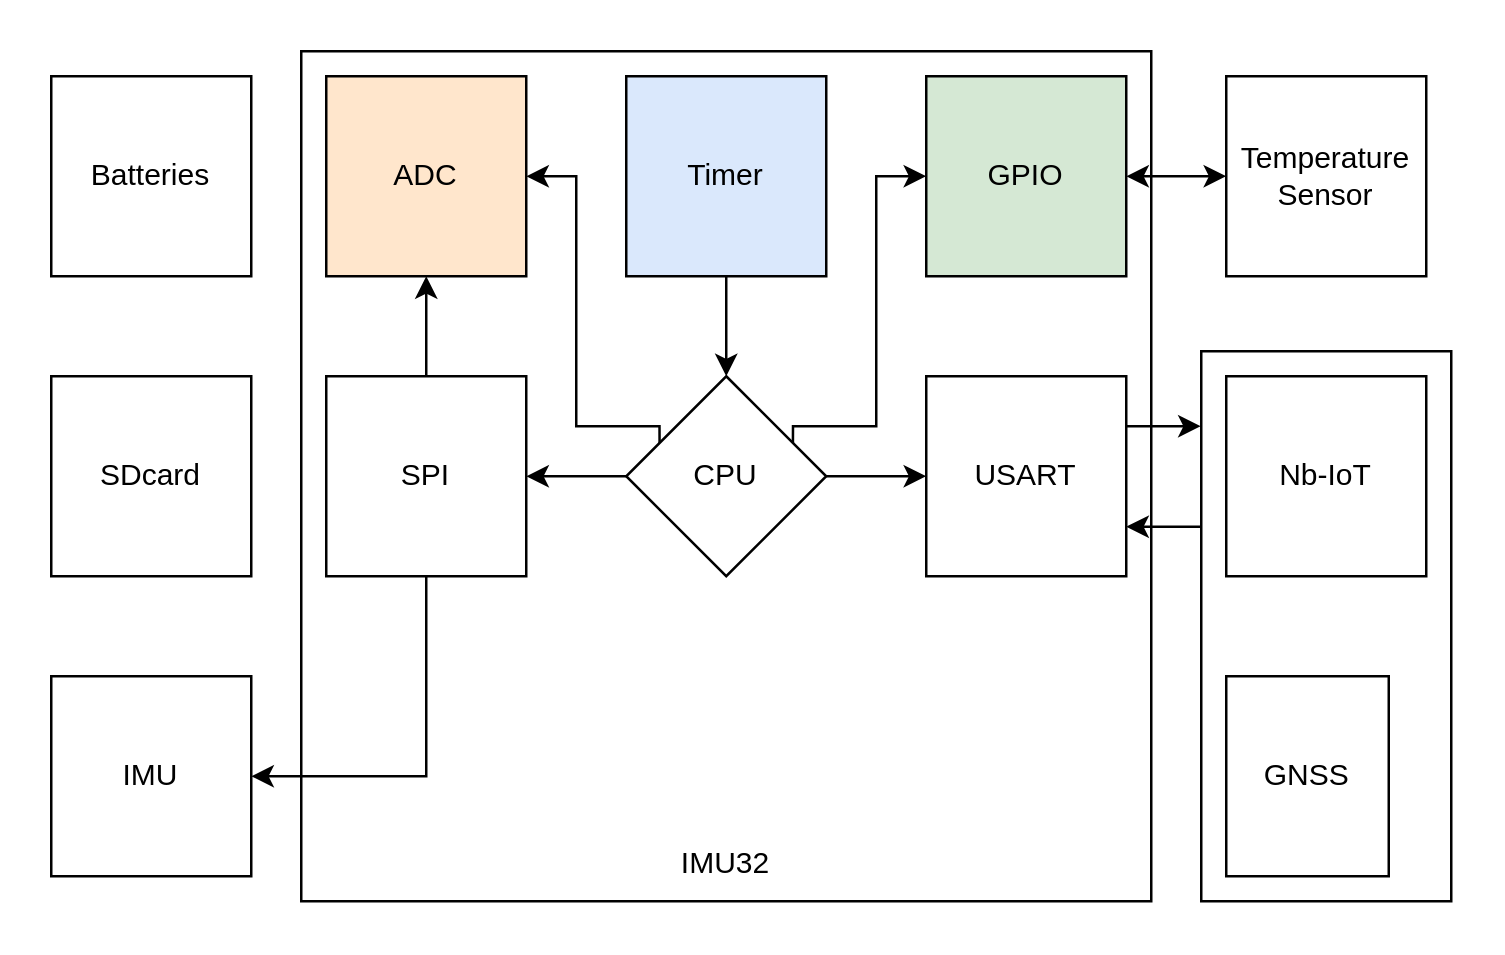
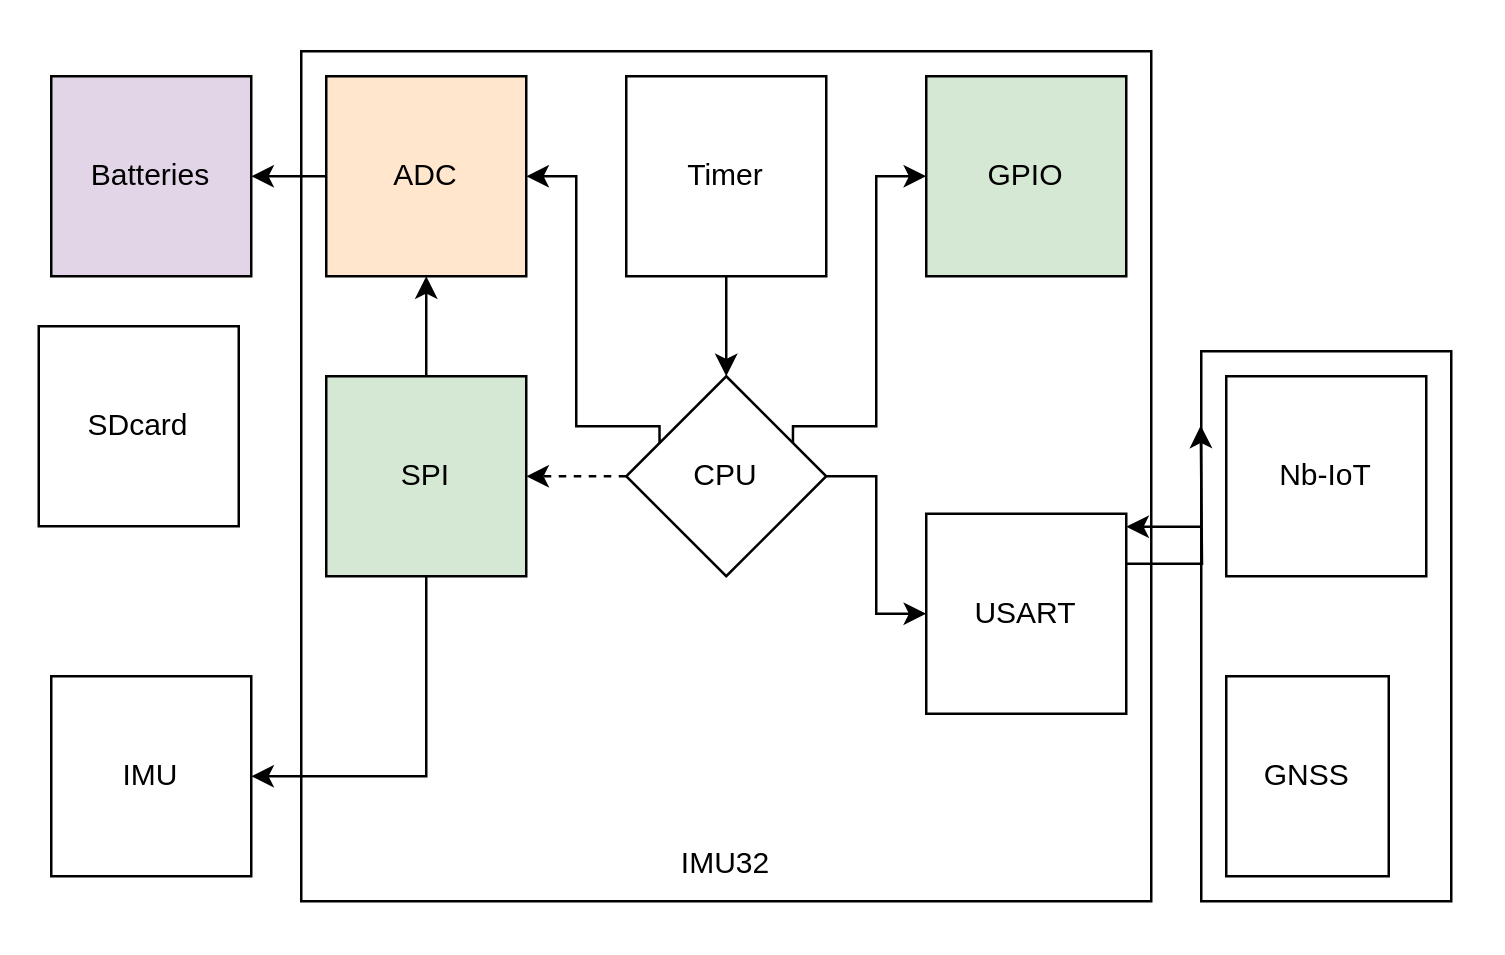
node "Batteries": fillcolor #ffffff -> #e1d5e7
edge "ADC" -> "Batteries": added
node "Timer": fillcolor #dae8fc -> #ffffff
edge "GPIO" -- "Temperature Sensor": removed
node "Temperature Sensor": removed
node "SDcard": moved (151, 476) -> (139, 426)
node "SPI": fillcolor #ffffff -> #d5e8d4
edge "CPU" -> "SPI": style solid -> dashed
node "USART": moved (1026, 476) -> (1026, 614)
